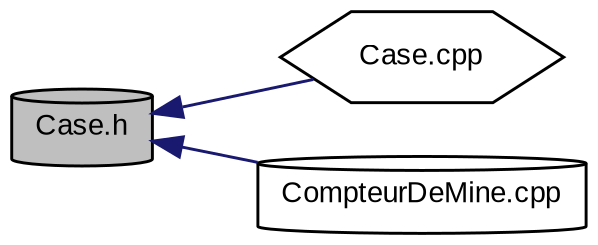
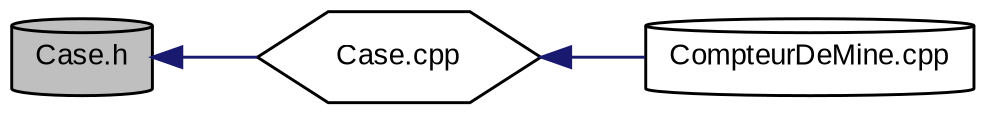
edge "CompteurDeMine.cpp" -> "Case.h": now "CompteurDeMine.cpp" -> "Case.cpp"
